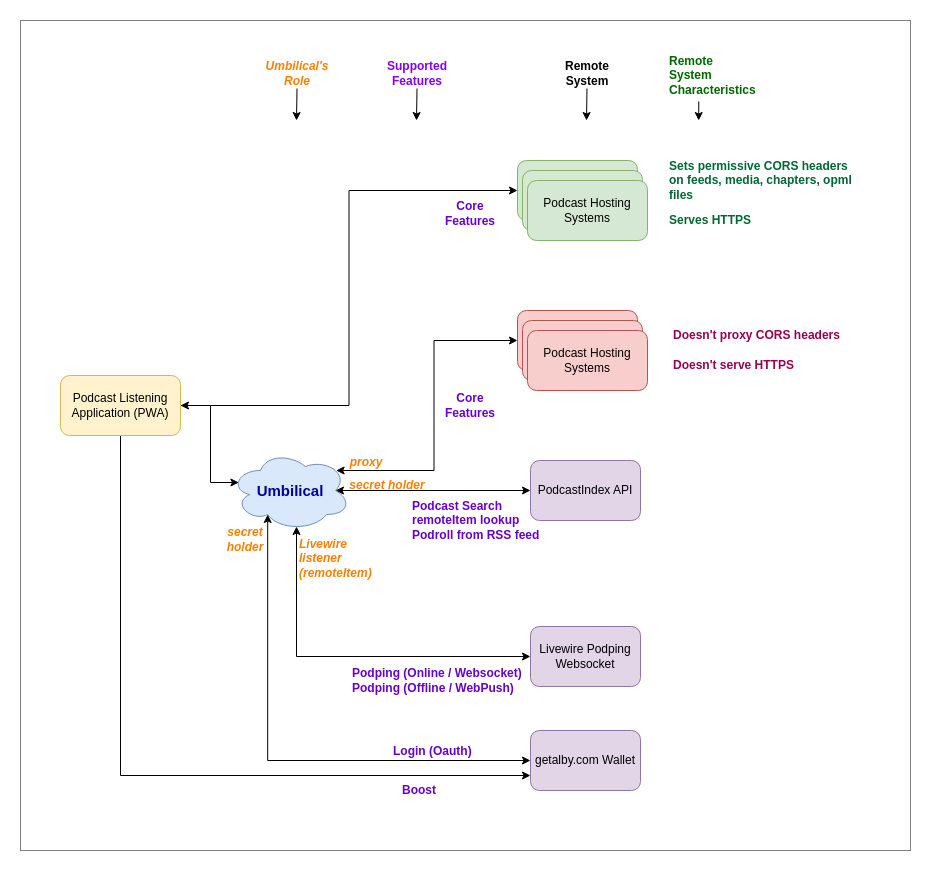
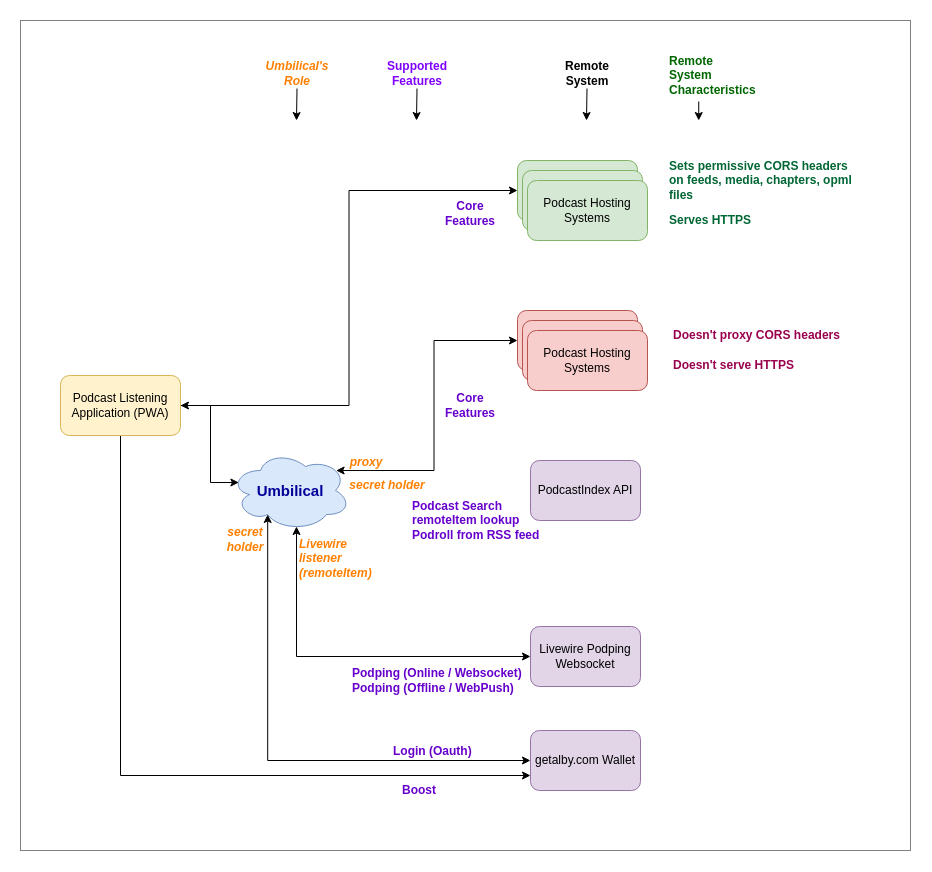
edge "Umbilical" -- "PodcastIndex API": removed
